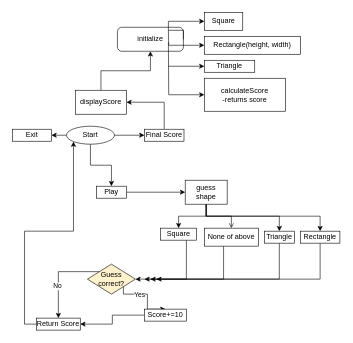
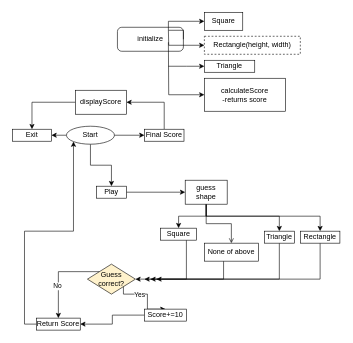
node "Rectangle(height, width)": style solid -> dashed
edge "displayScore" -> "initialize": now "displayScore" -> "Exit"
node "None of above": moved (231, 237) -> (231, 252)
